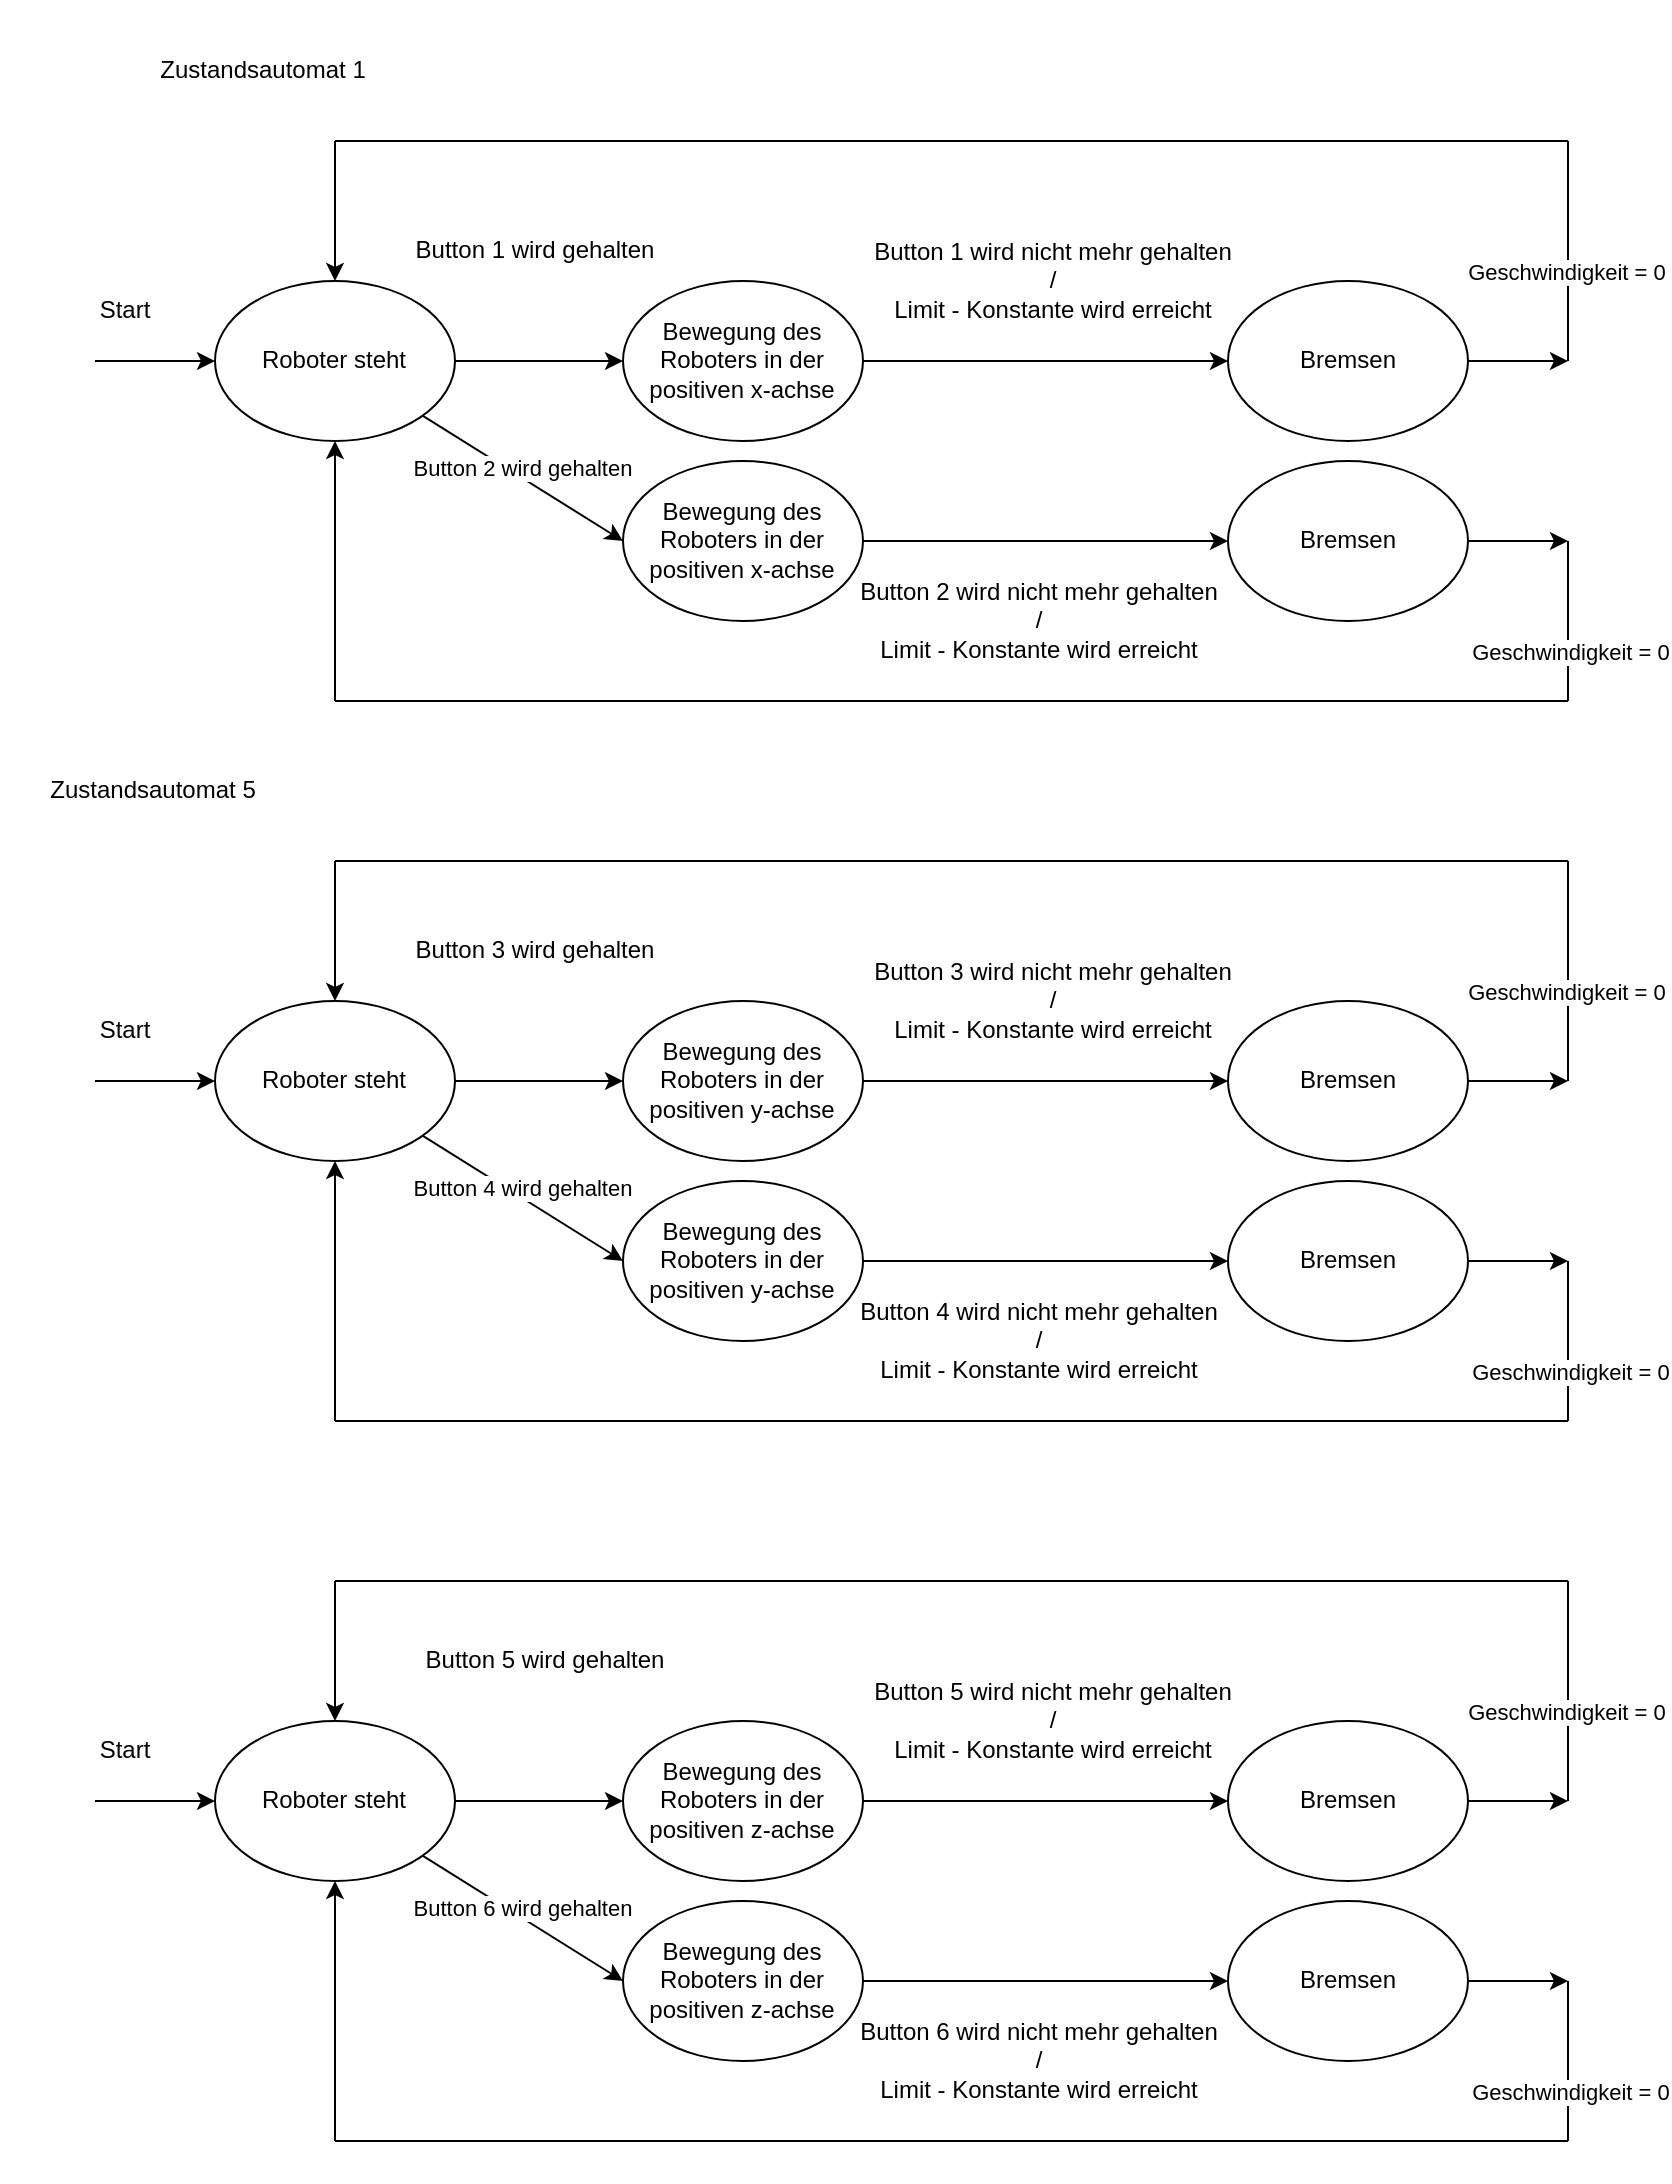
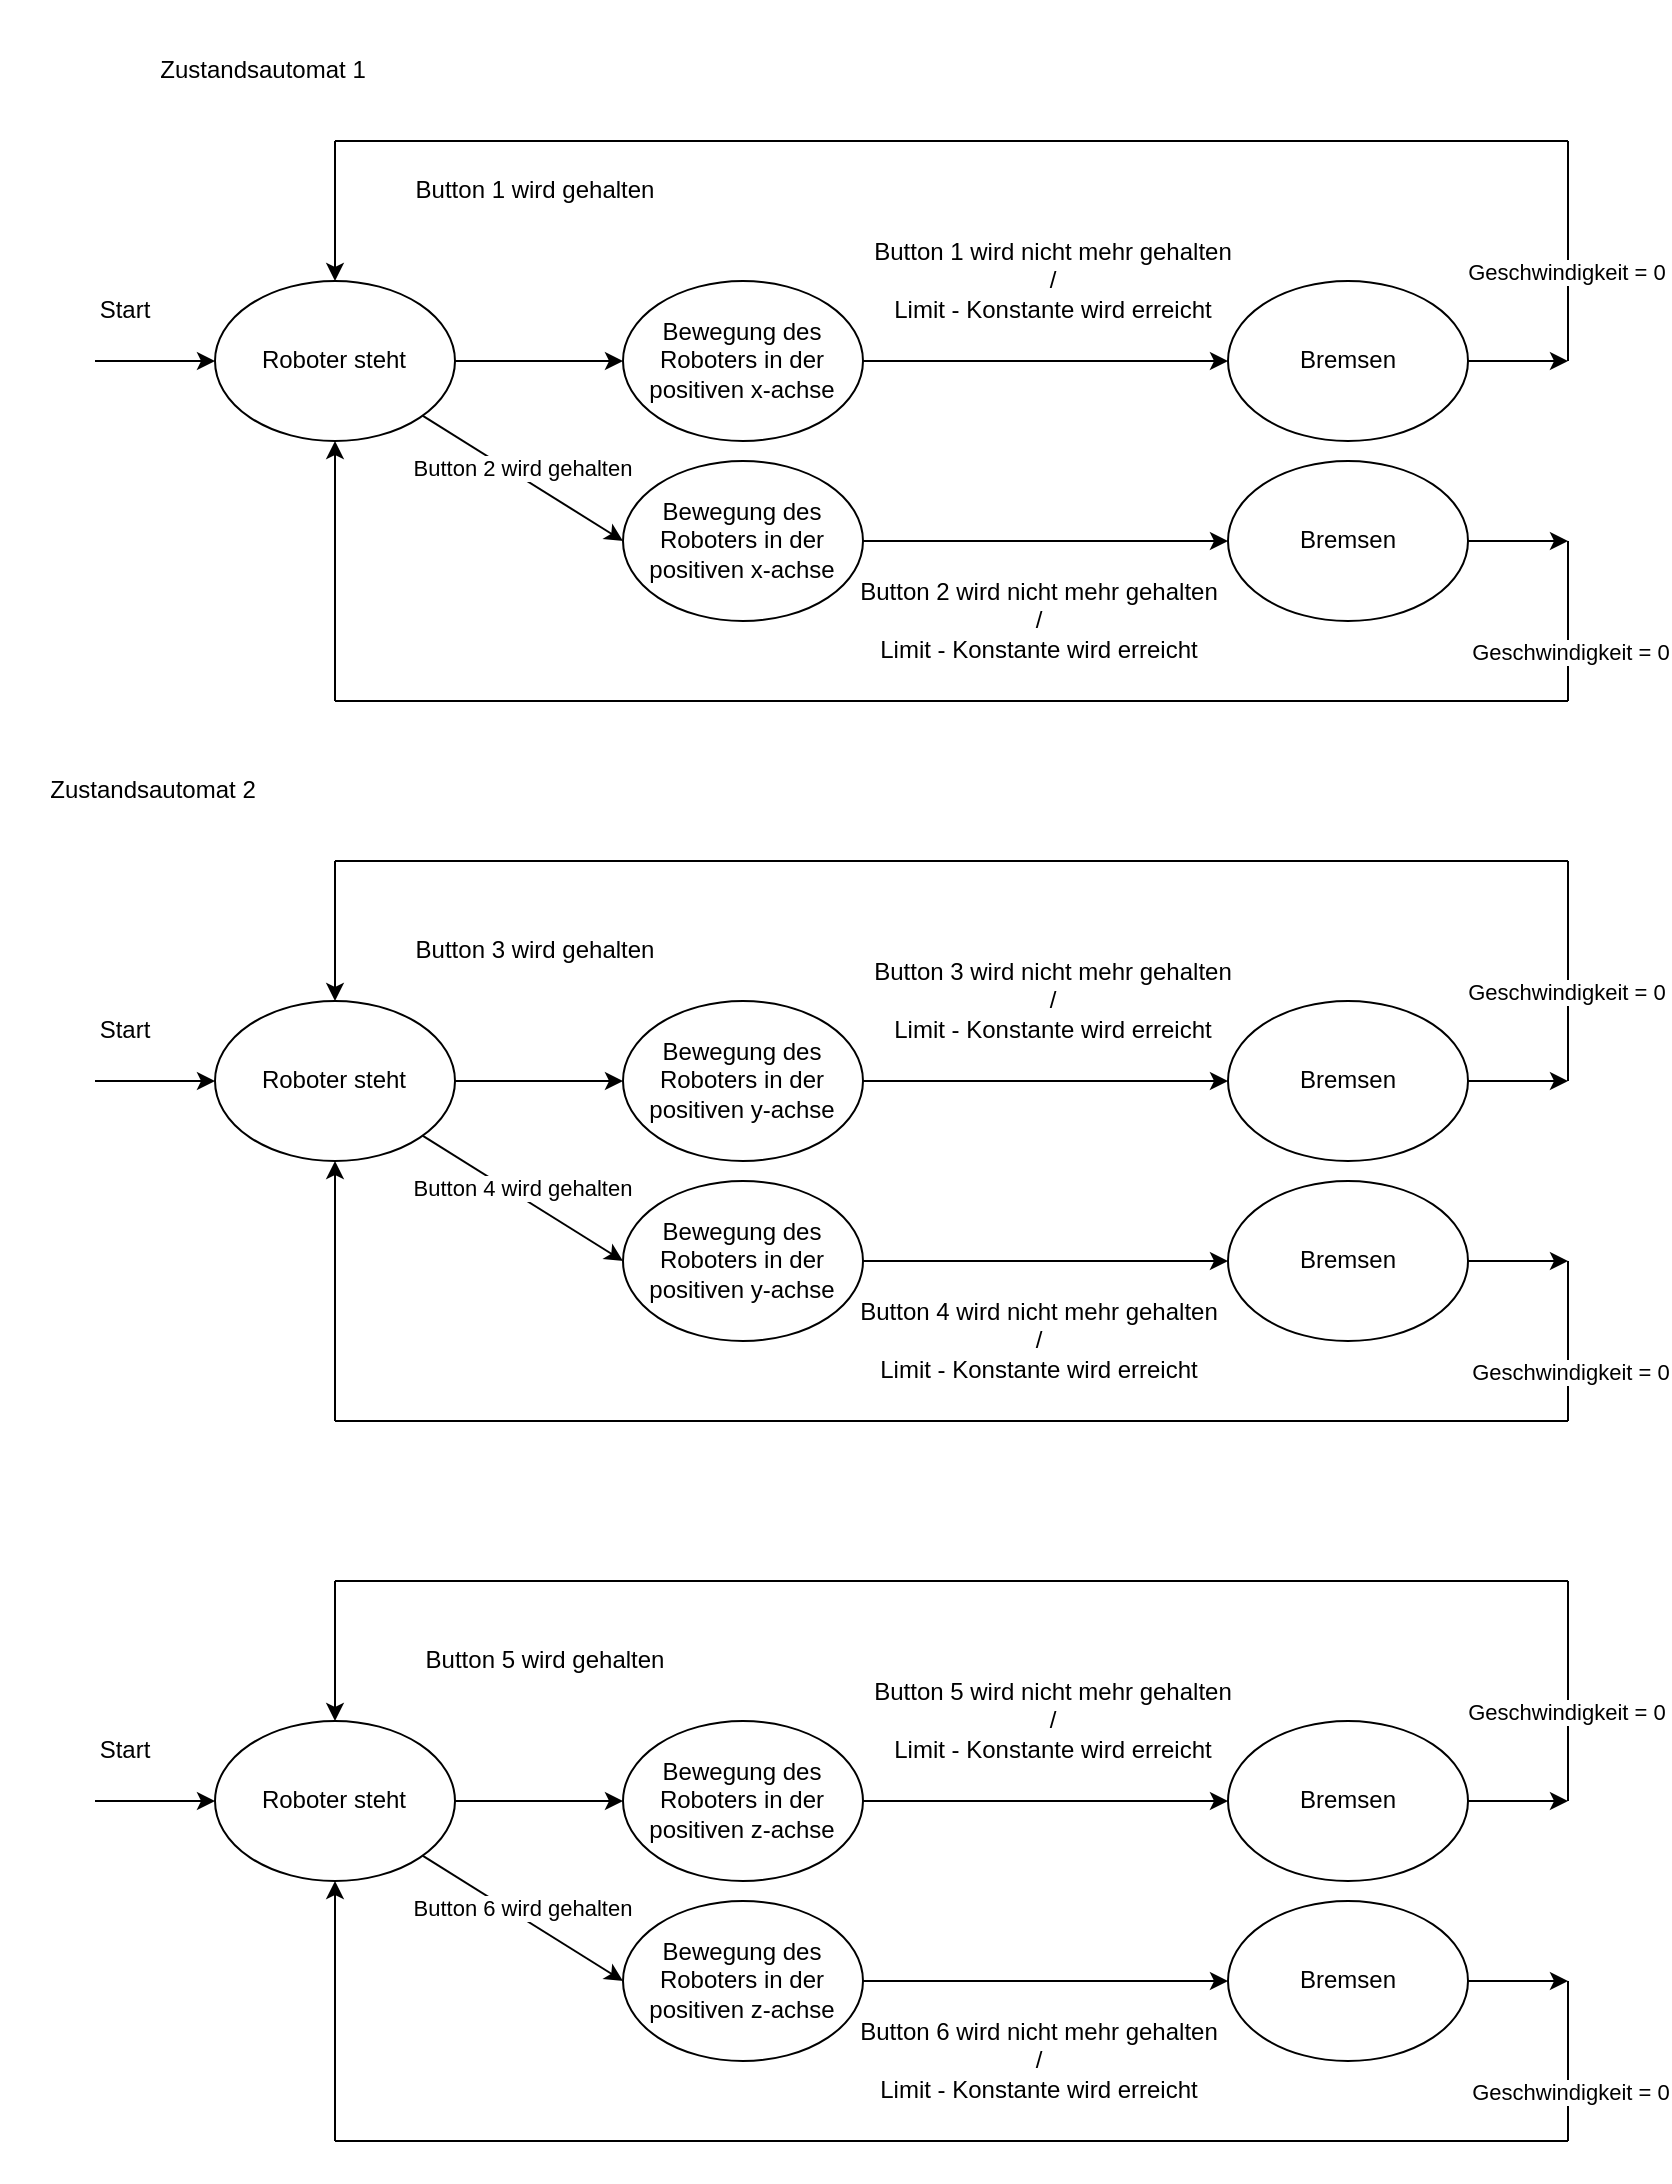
node "Button 1 wird gehalten": moved (535, 251) -> (535, 191)
node "Zustandsautomat 5": label "Zustandsautomat 5" -> "Zustandsautomat 2"
